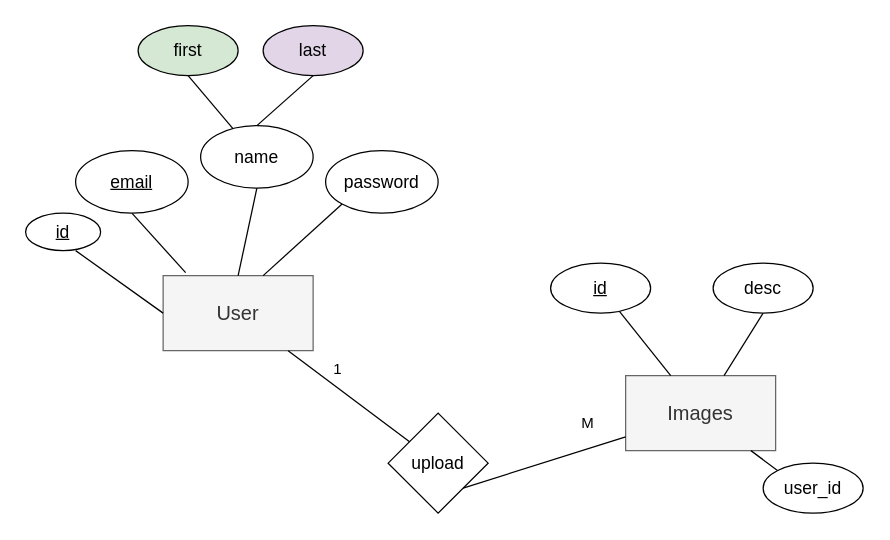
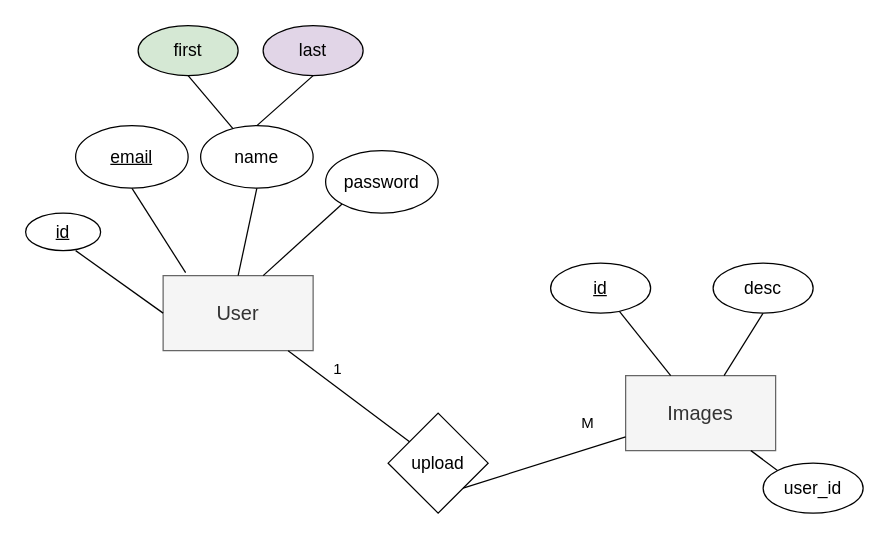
node "email": moved (132, 182) -> (132, 157)
